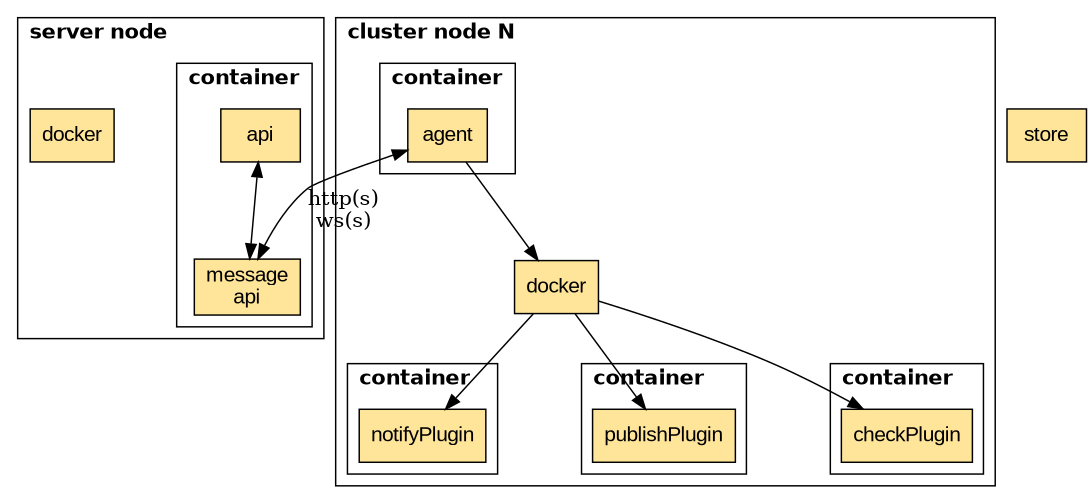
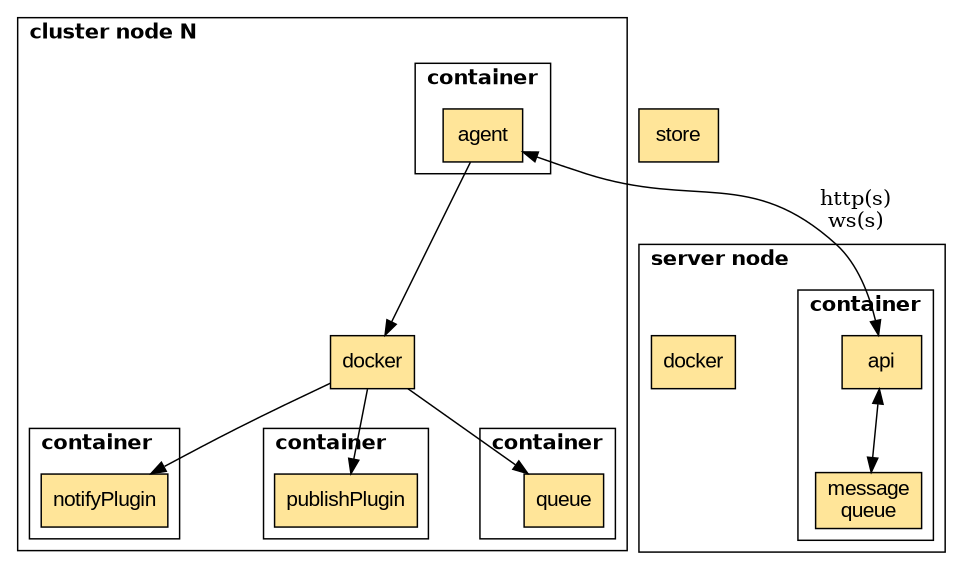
edge "agent" -- "message": now "agent" -- "api"
node "message": text "api" -> "queue"
node "checkPlugin": label "checkPlugin" -> "queue"
